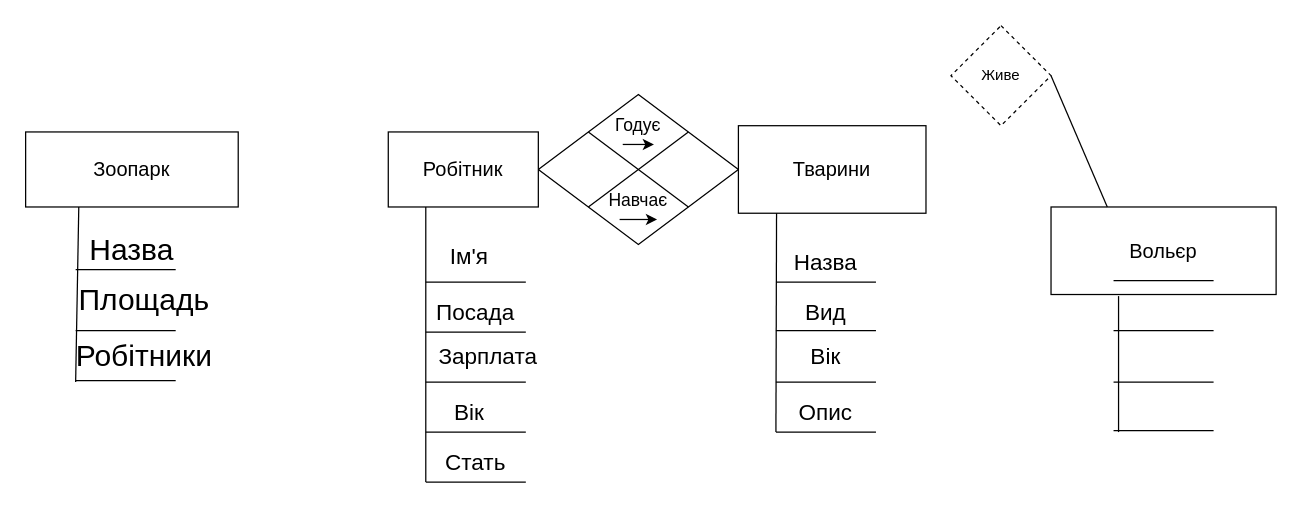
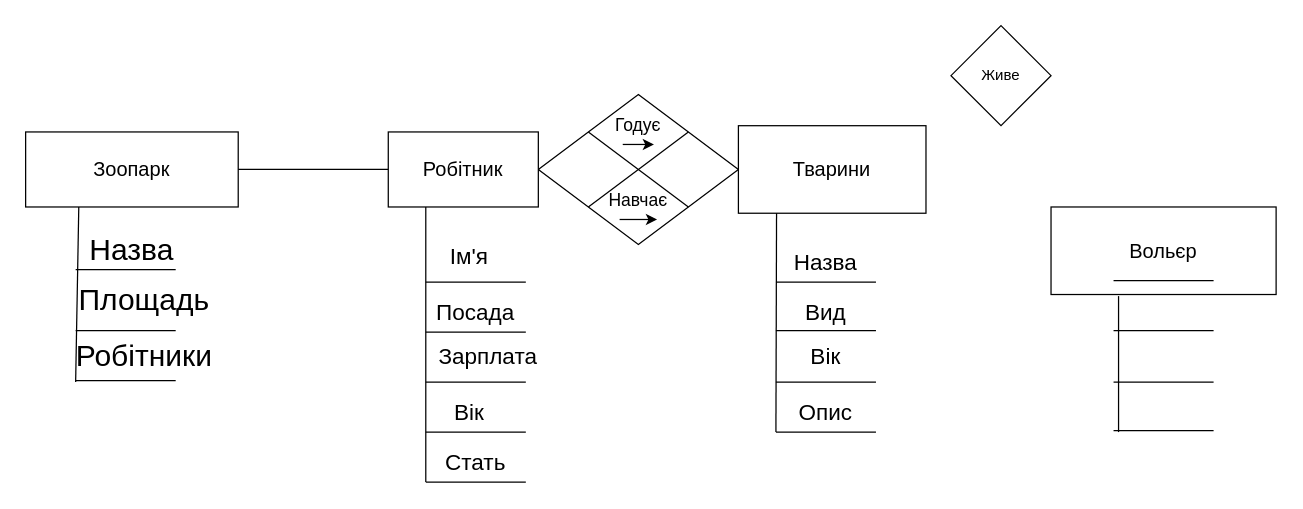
node "Живе": style dashed -> solid
edge "Живе" -- "Вольєр": removed
edge "Зоопарк" -- "Робітник": added
